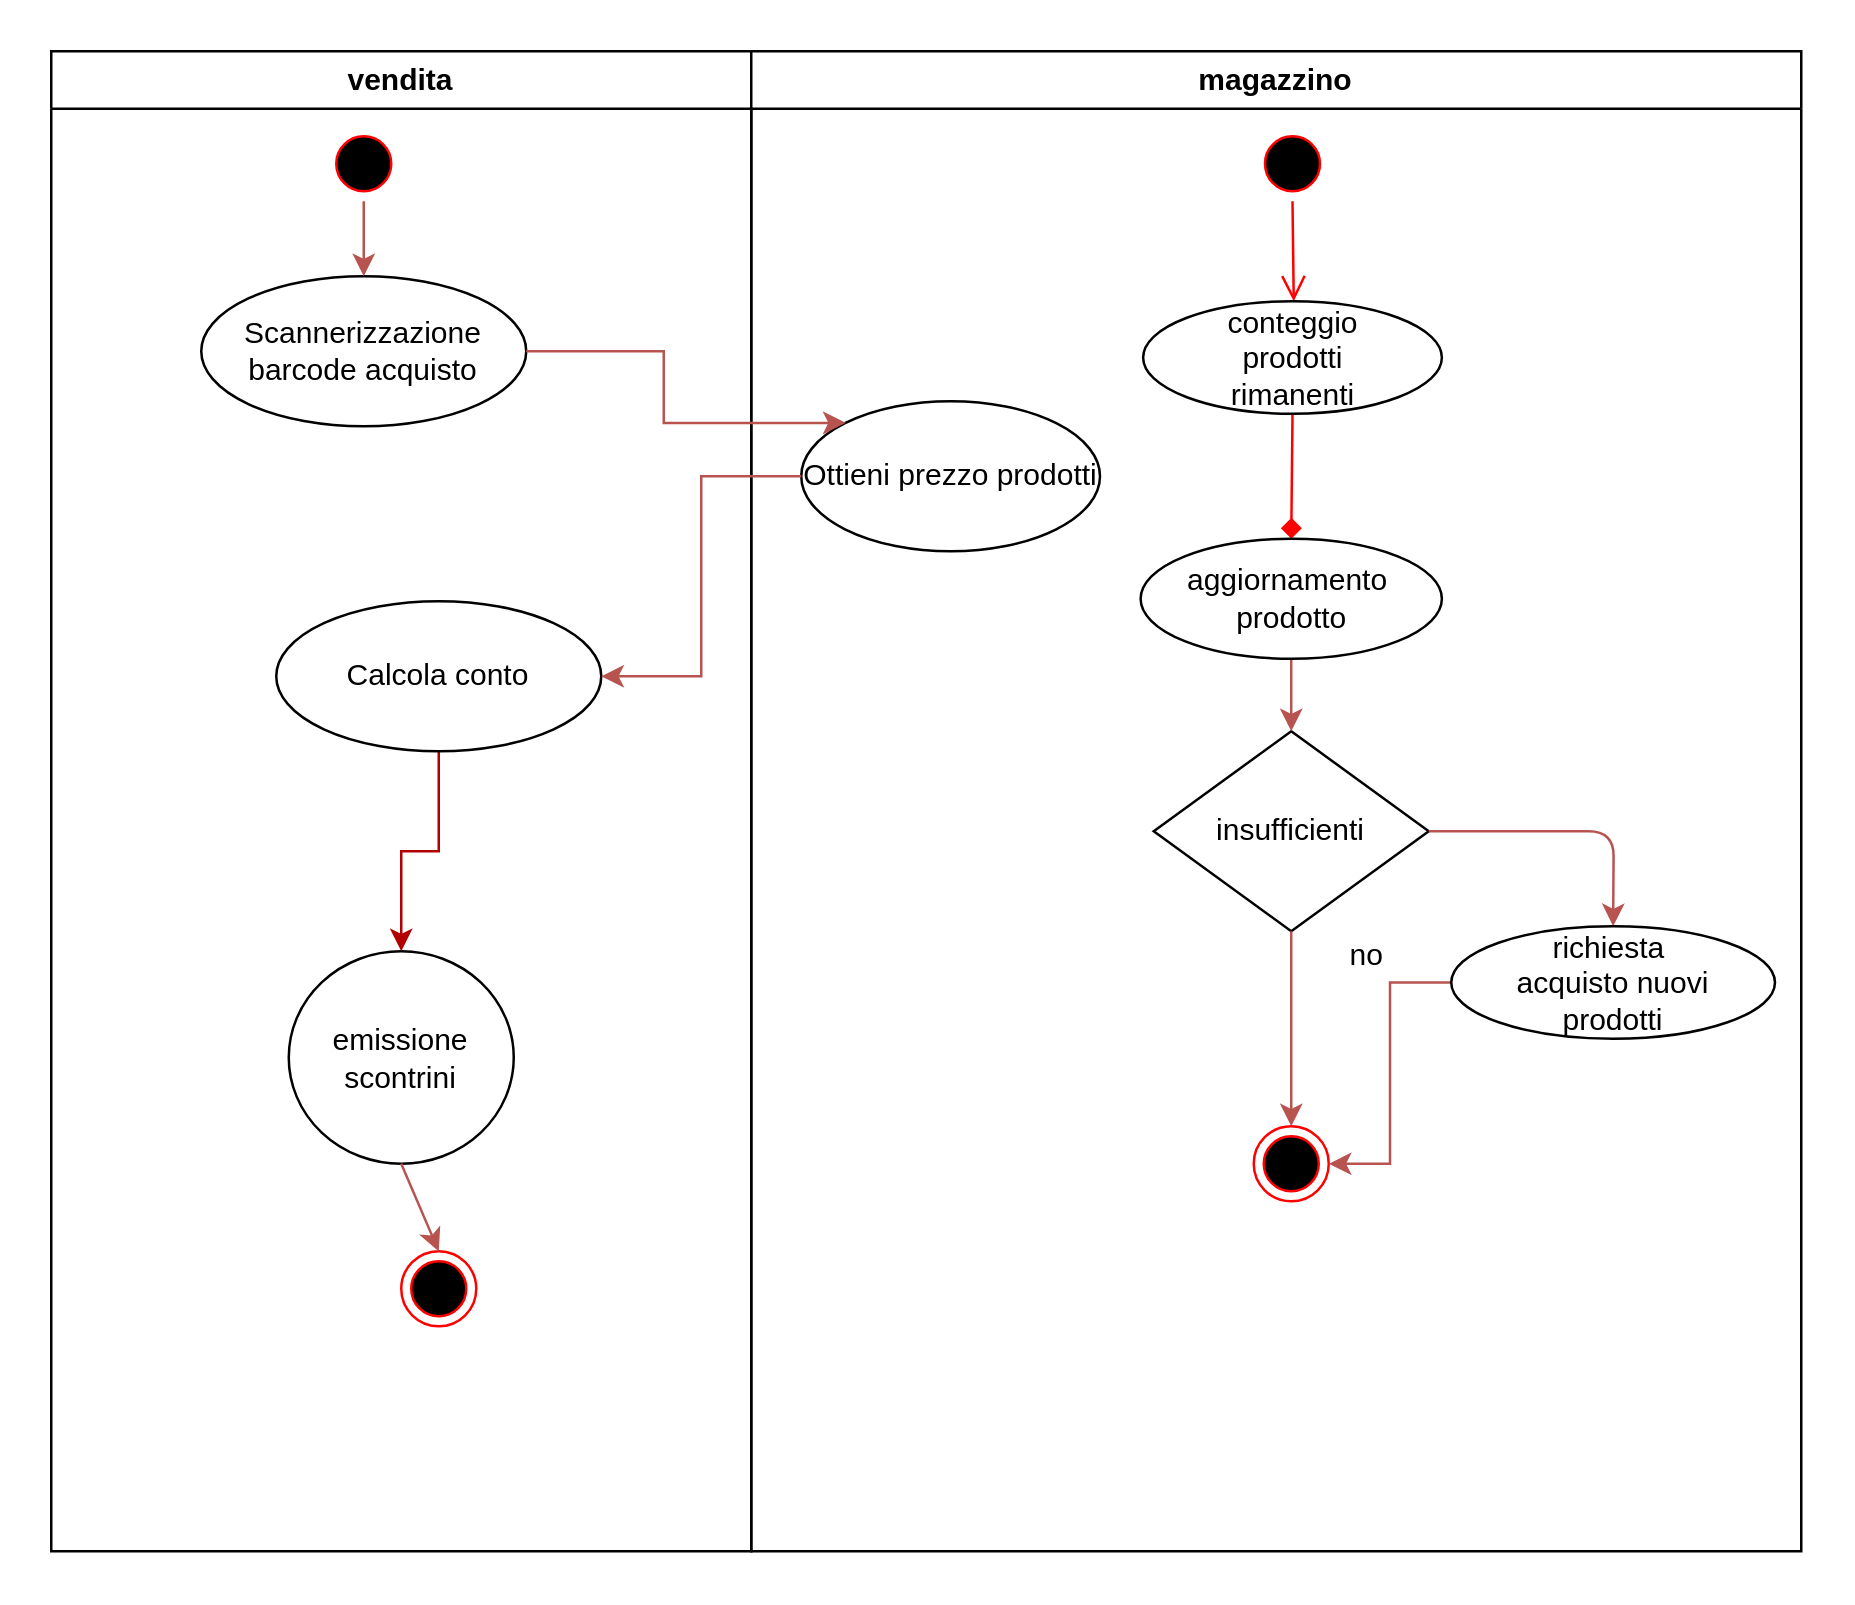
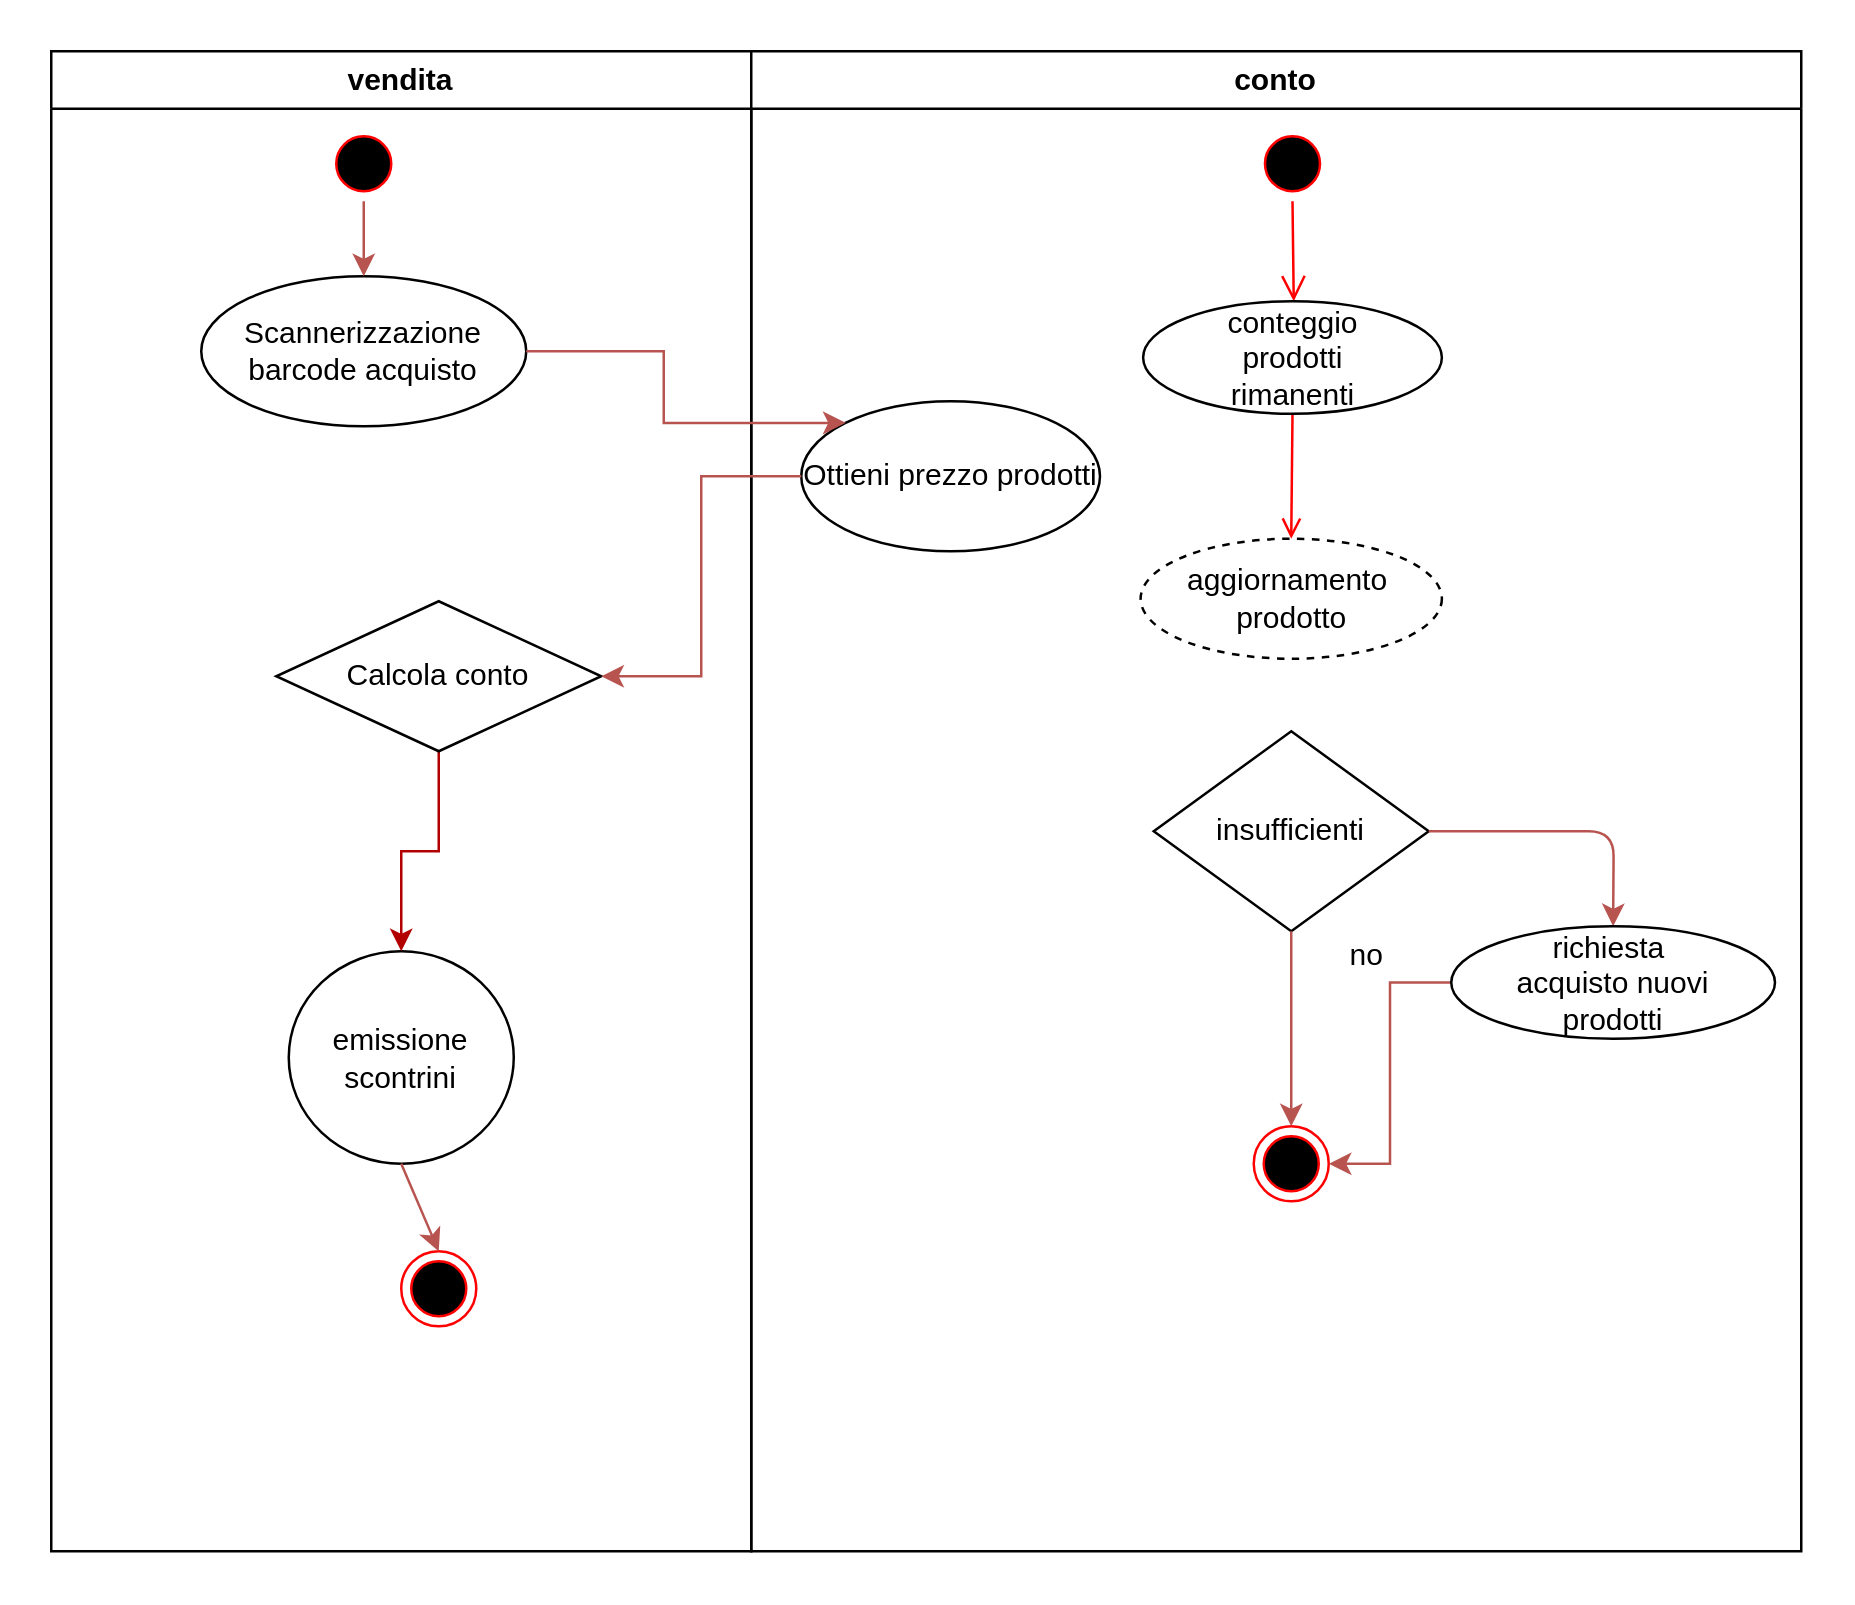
node "magazzino": label "magazzino" -> "conto"
edge "conteggio prodotti rimanenti" -> "aggiornamento prodotto": arrowhead diamond -> open
node "aggiornamento prodotto": style solid -> dashed
node "Calcola conto": shape ellipse -> diamond
edge "aggiornamento prodotto" -> "insufficienti": removed
